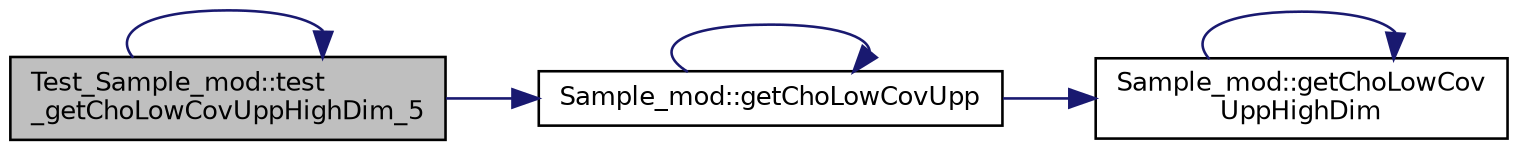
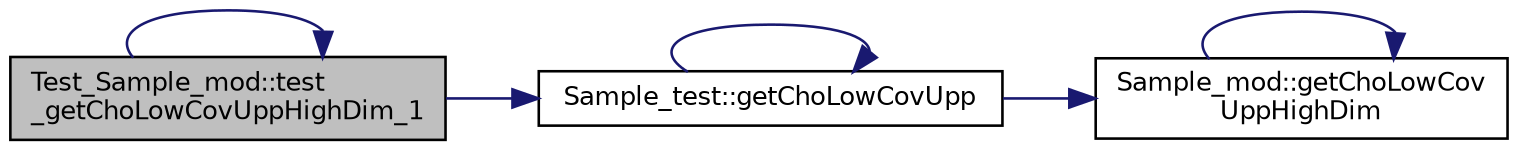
node "Test_Sample_mod::test _getChoLowCovUppHighDim_5": label "Test_Sample_mod::test _getChoLowCovUppHighDim_5" -> "Test_Sample_mod::test _getChoLowCovUppHighDim_1"
node "Sample_mod::getChoLowCovUpp": label "Sample_mod::getChoLowCovUpp" -> "Sample_test::getChoLowCovUpp"
